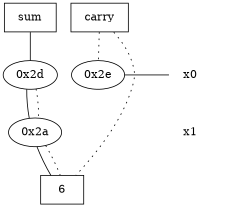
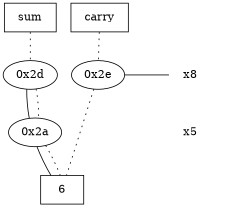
edge "sum" -- "0x2d": style solid -> dotted
node "x0": label "x0" -> "x8"
edge "carry" -- "6": now "0x2e" -- "6"
node "x1": label "x1" -> "x5"
